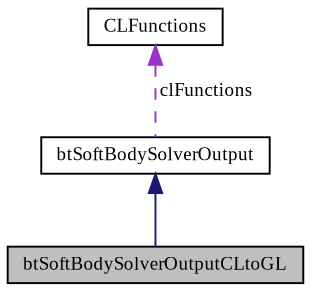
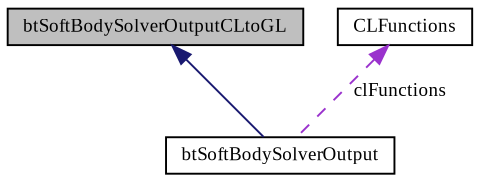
edge "btSoftBodySolverOutputCLtoGL" -> "btSoftBodySolverOutput": reversed
